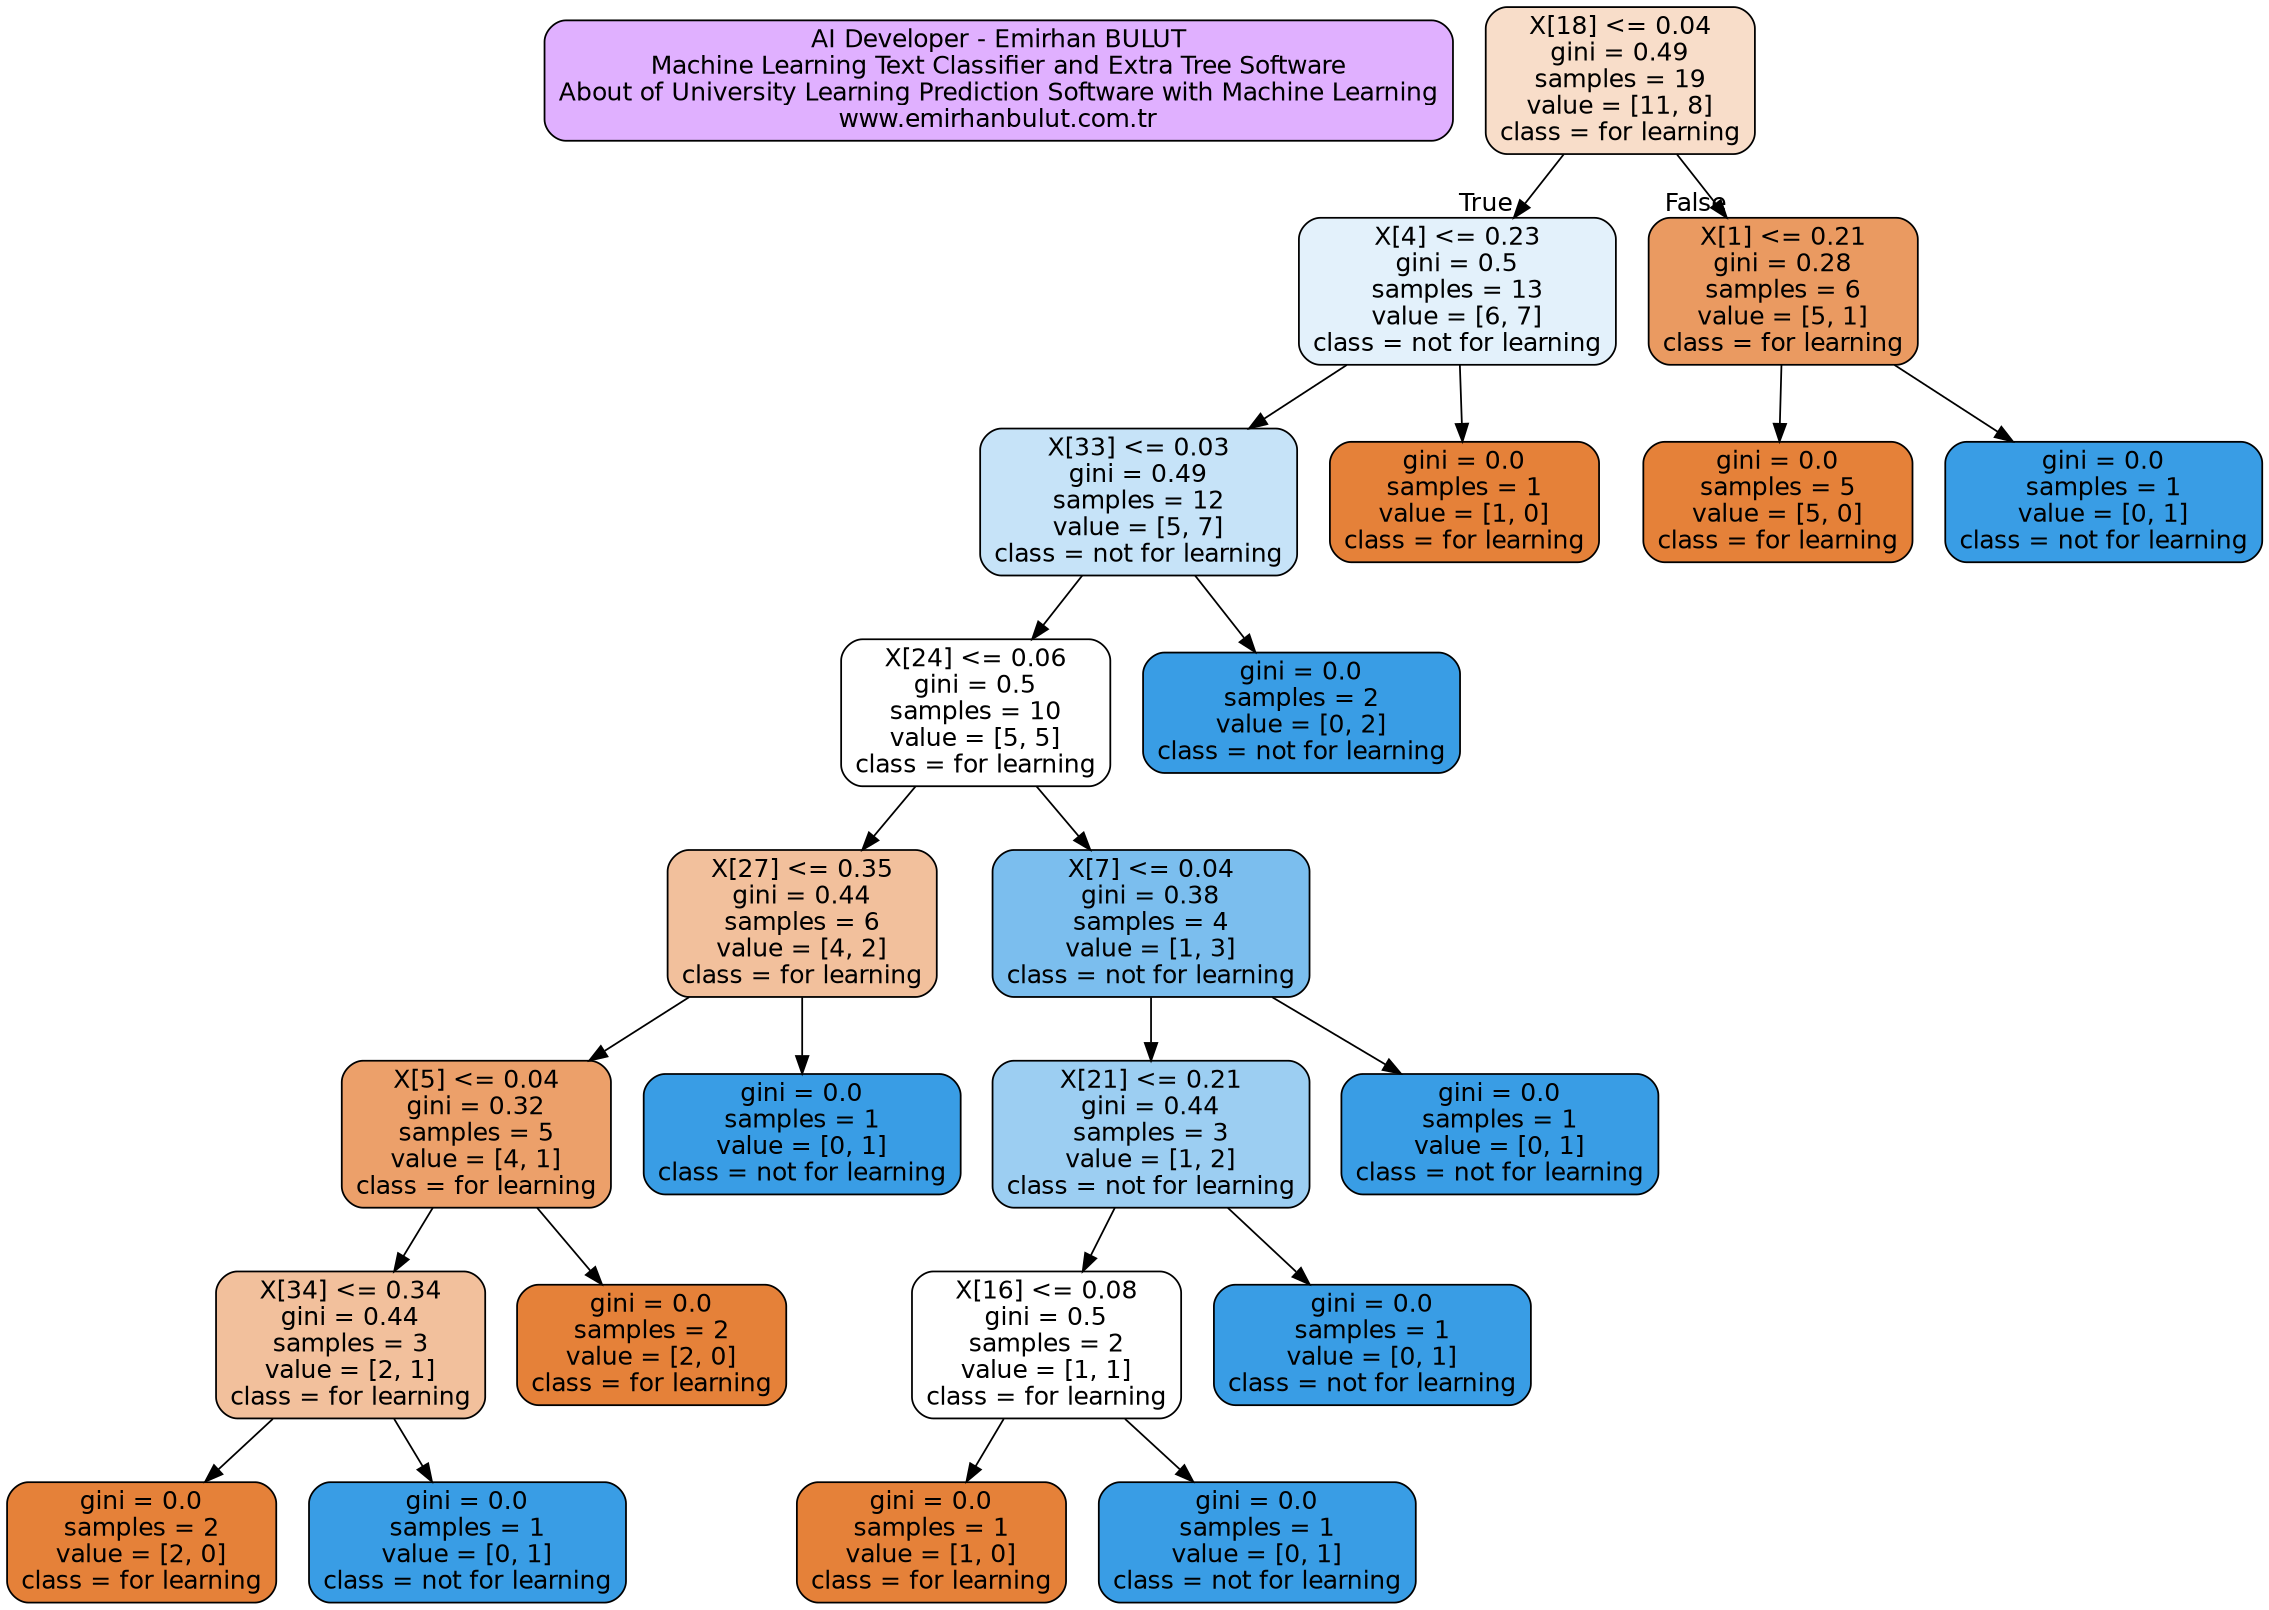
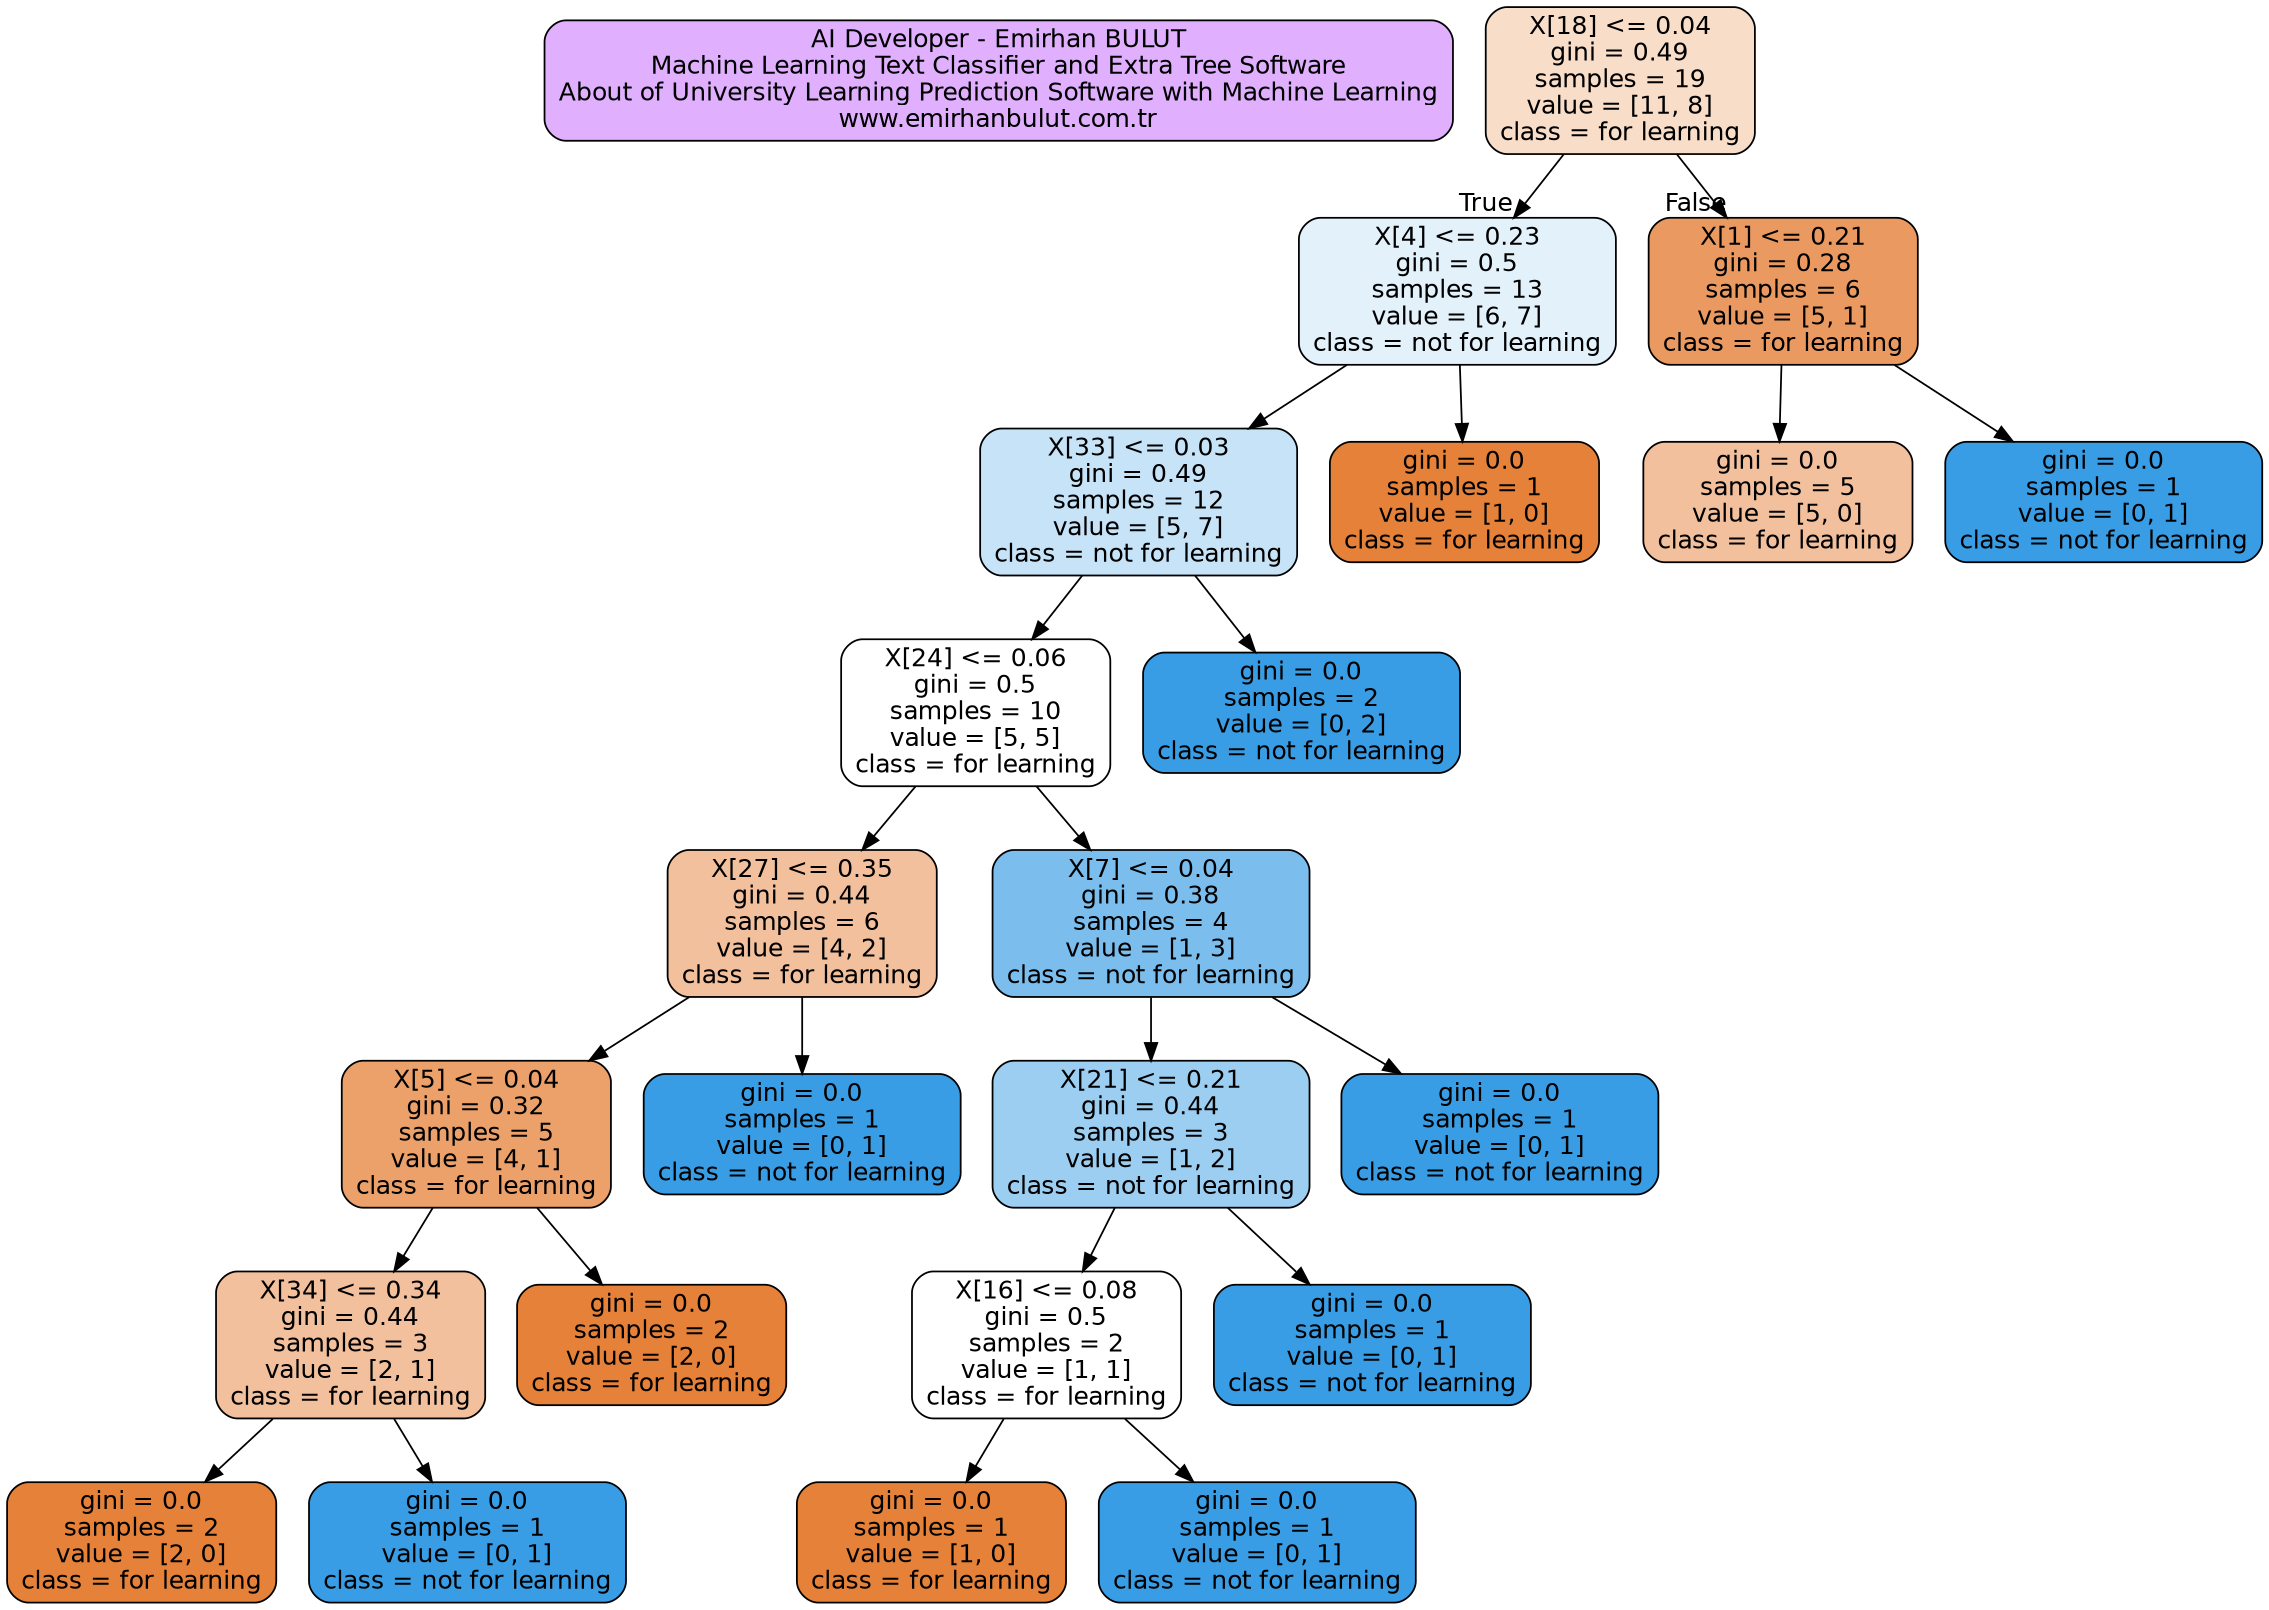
node "gini = 0.0 samples = 5 value = [5, 0] class = for learning": fillcolor #e58139 -> #f2c09c
